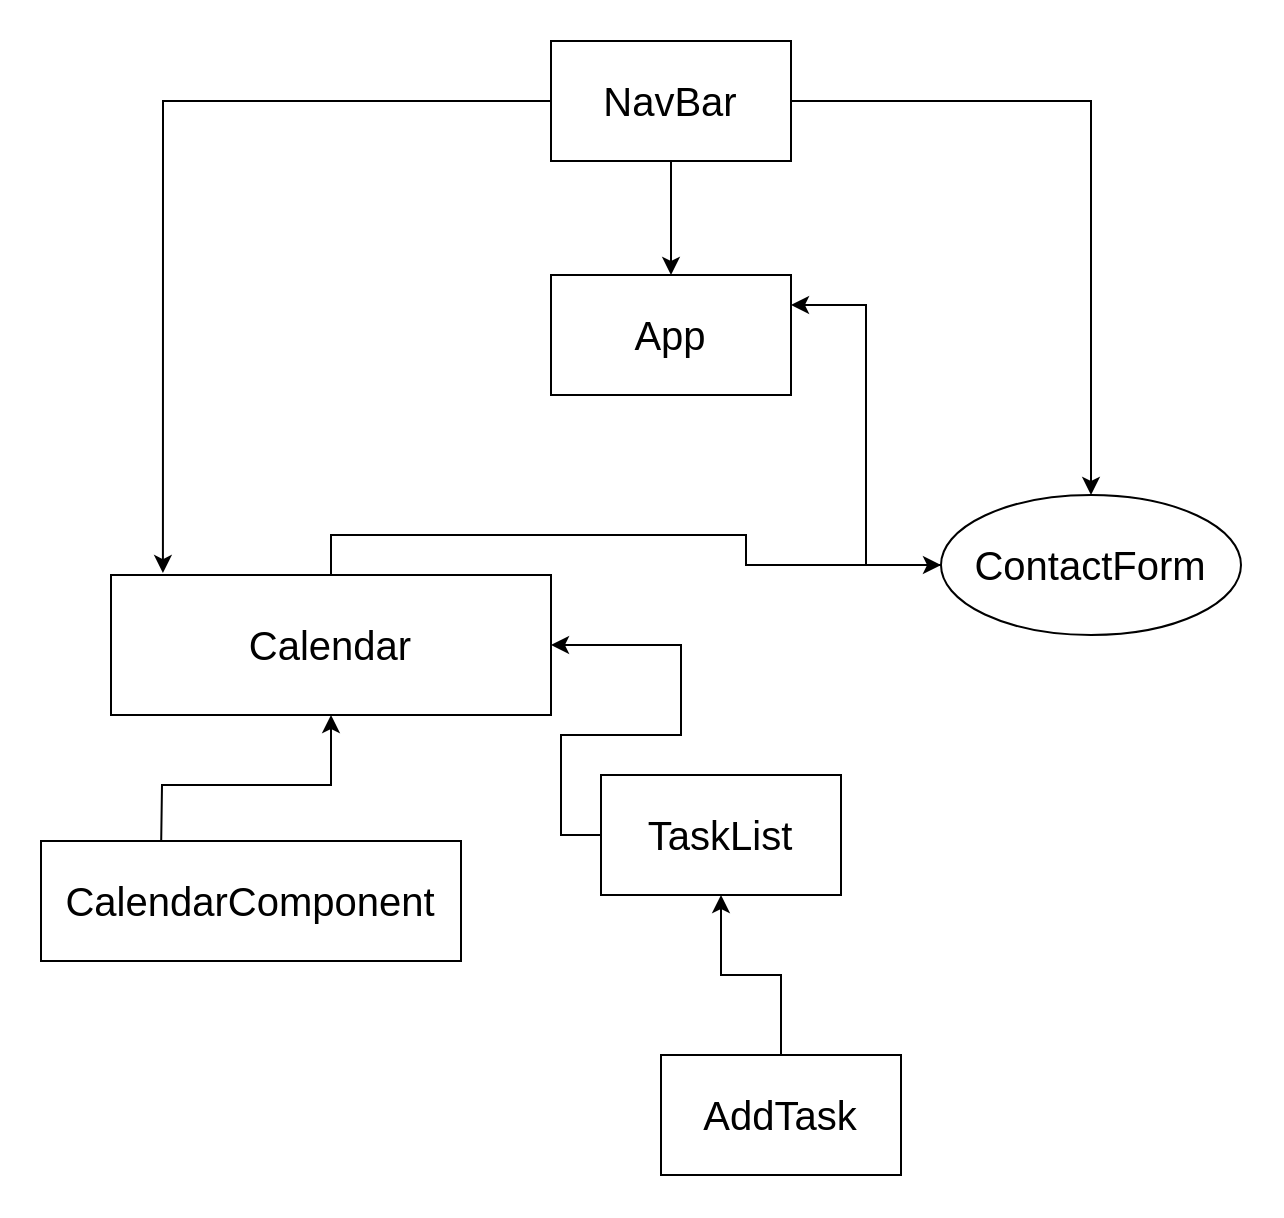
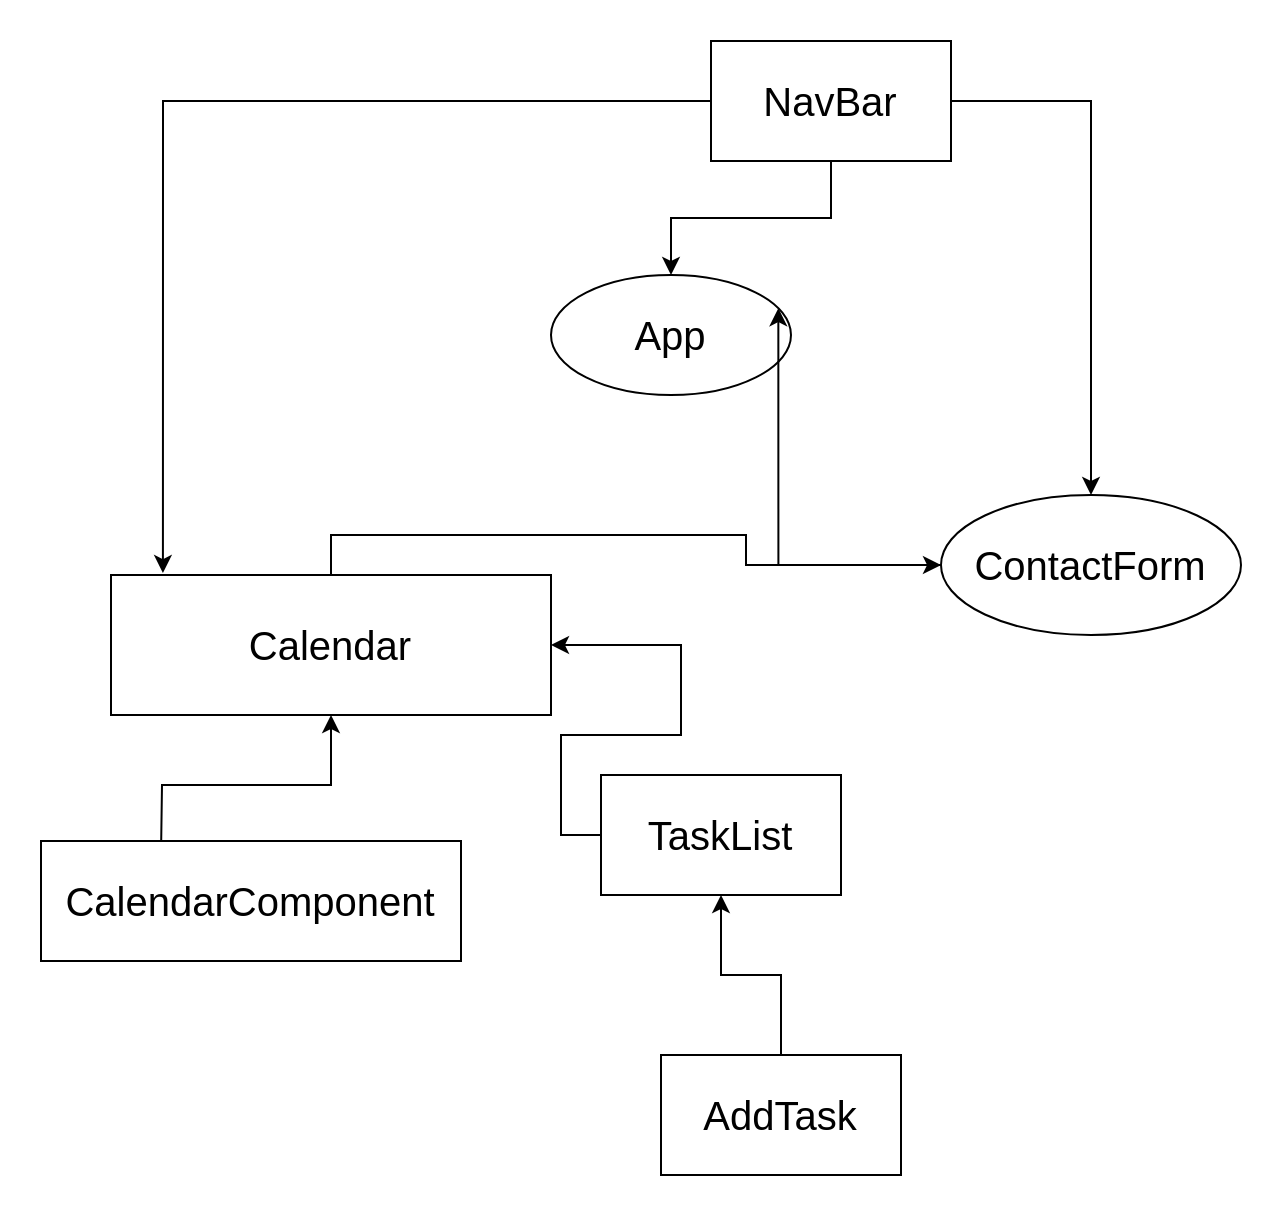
node "NavBar": moved (671, 101) -> (831, 101)
node "App": shape rectangle -> ellipse
